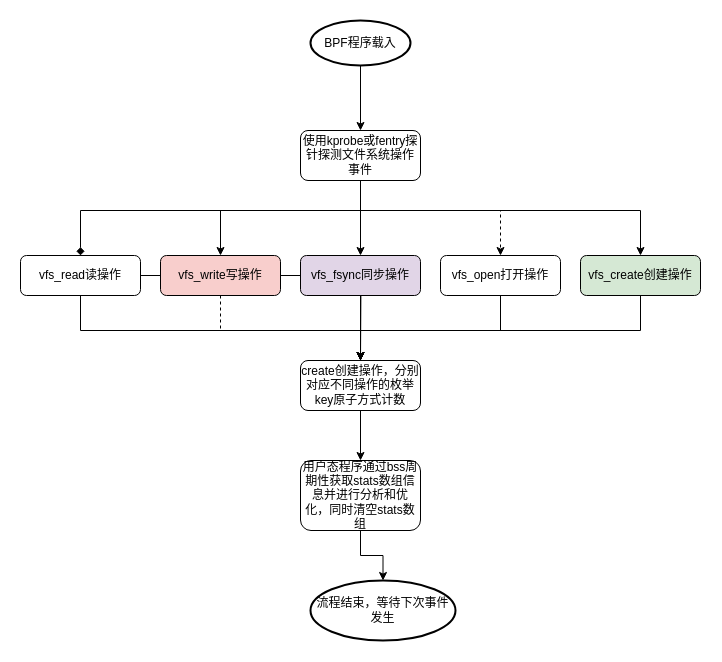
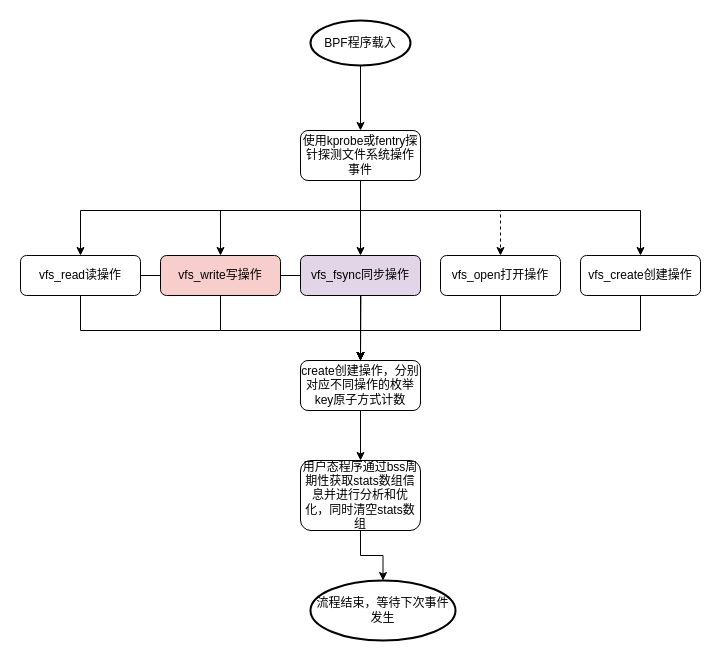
edge "使用kprobe或fentry探针探测文件系统操作事件" -> "vfs_read读操作": arrowhead diamond -> classic
node "vfs_create创建操作": fillcolor #d5e8d4 -> #ffffff
edge "vfs_write写操作" -> "create创建操作，分别对应不同操作的枚举key原子方式计数": style dashed -> solid
